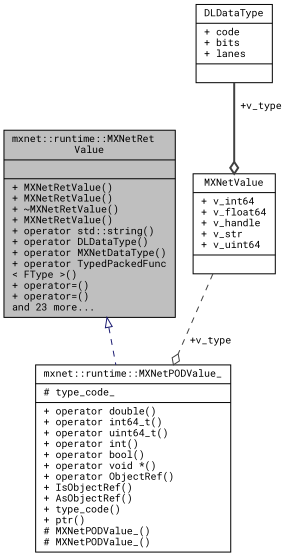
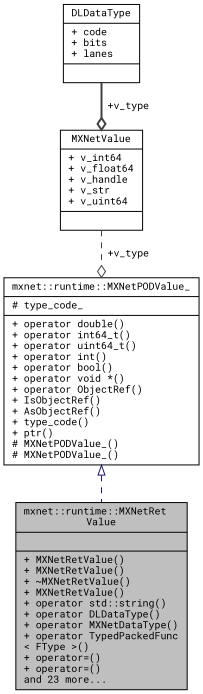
edge "mxnet::runtime::MXNetPODValue_" -> "mxnet::runtime::MXNetRet": reversed
